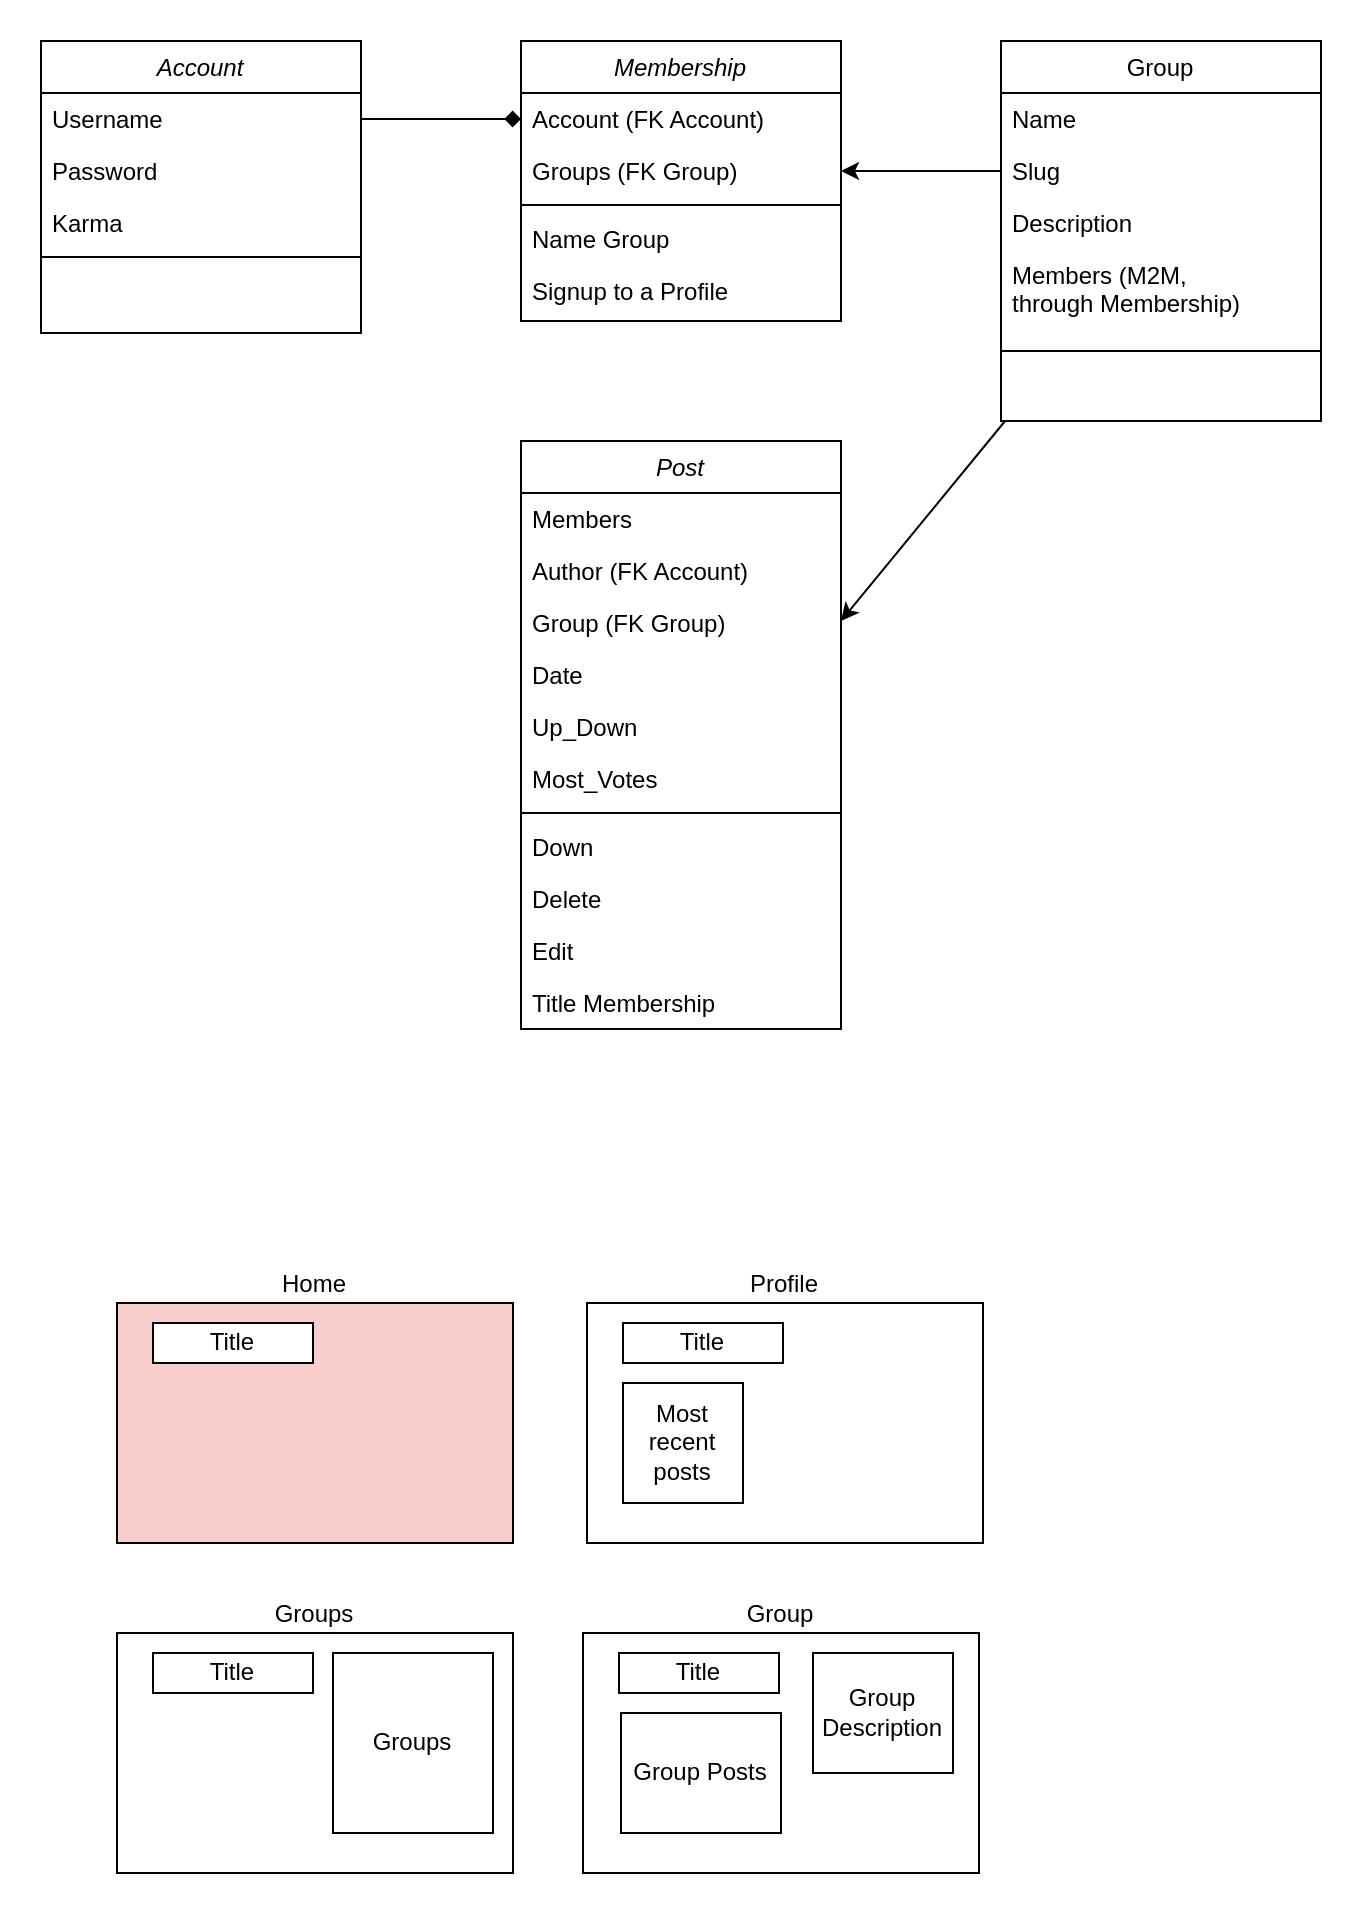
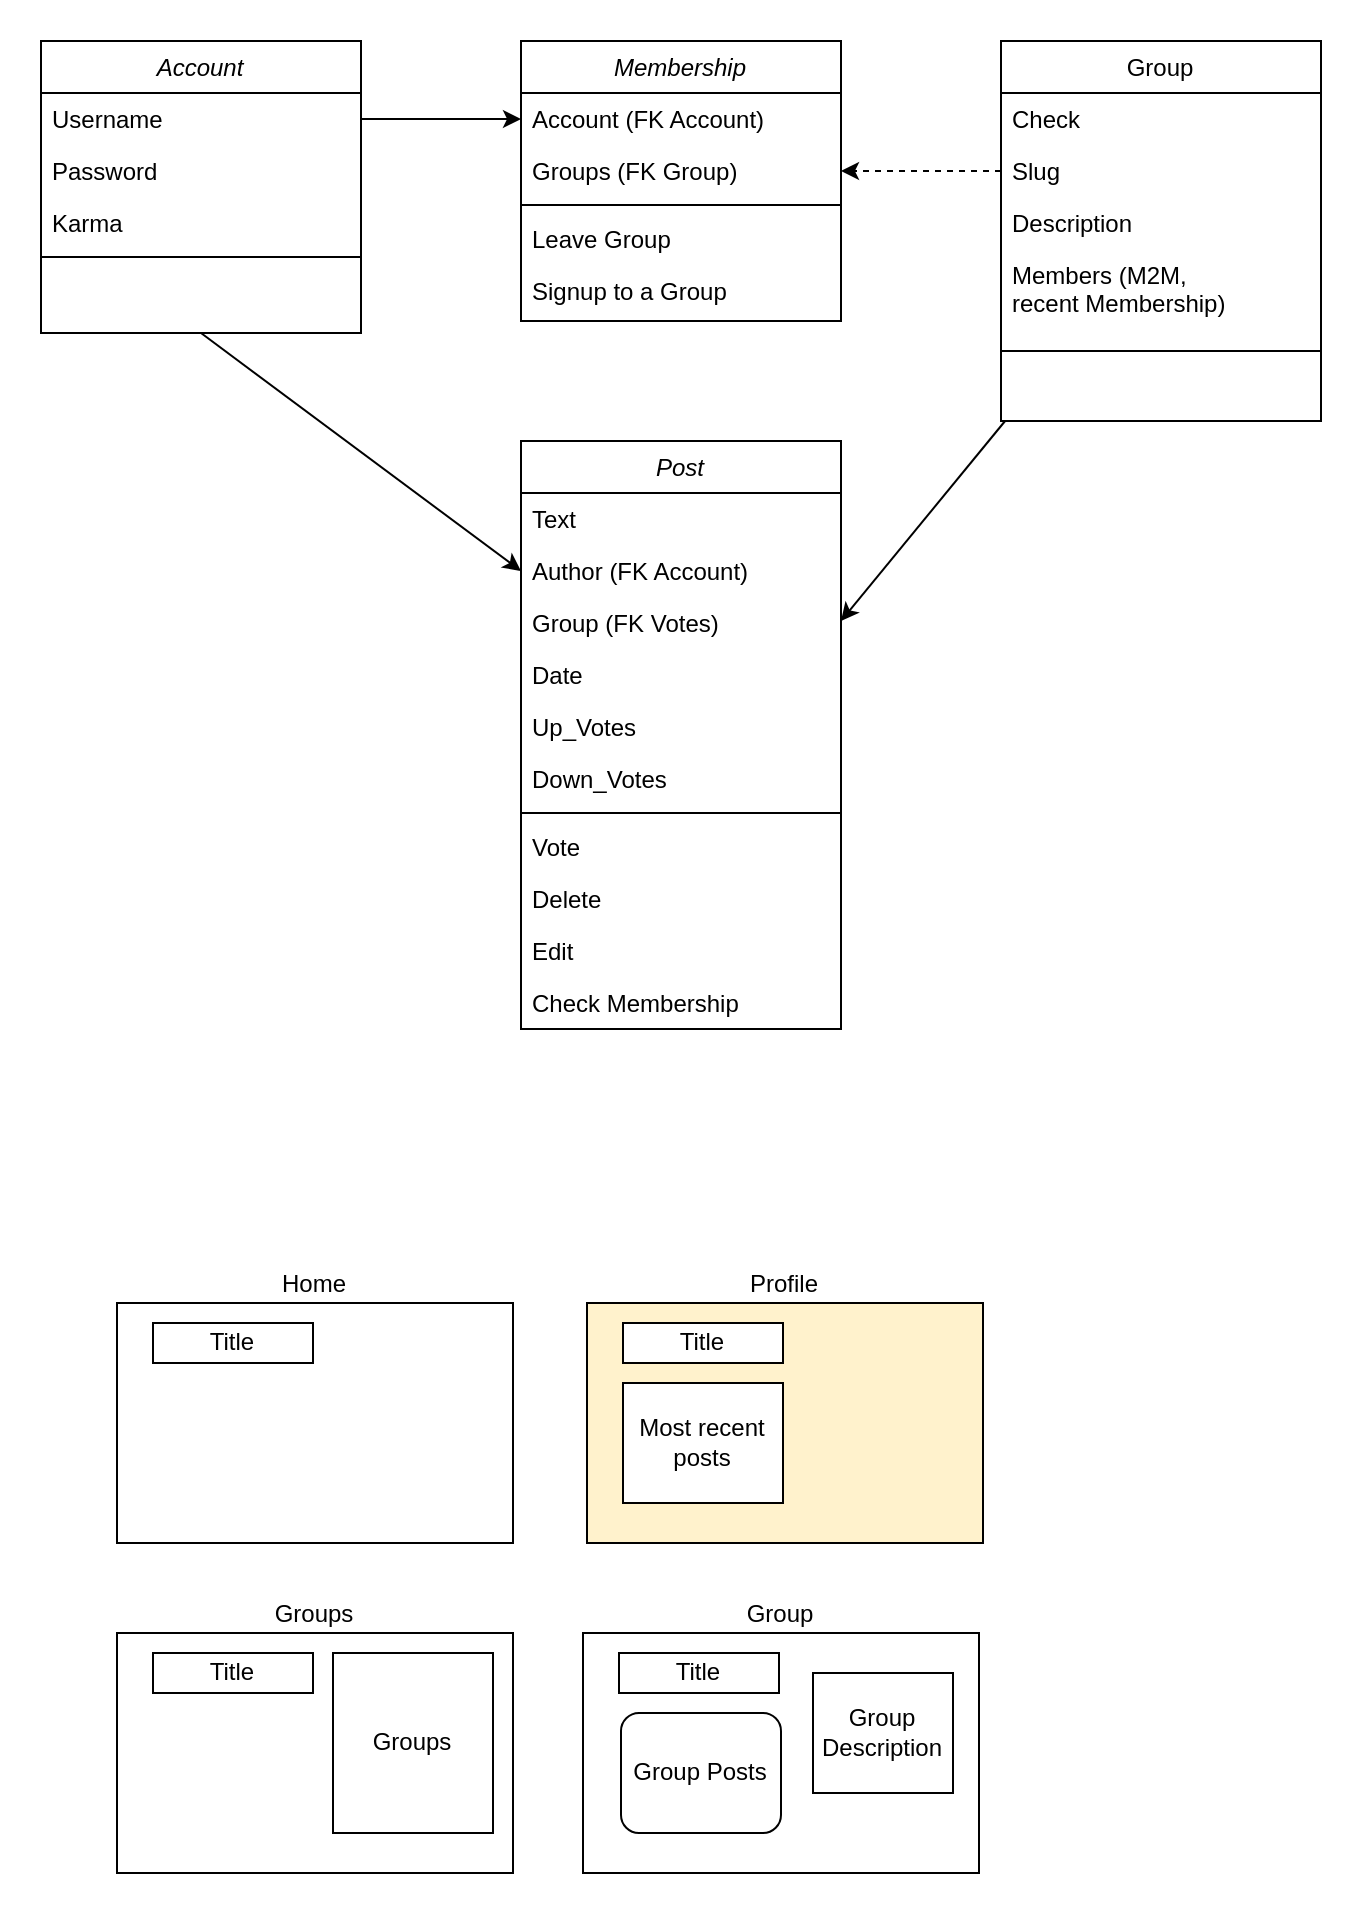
edge "Username" -> "Account (FK Account)": arrowhead diamond -> classic
node "Name": label "Name" -> "Check"
edge "Slug" -> "Groups (FK Group)": style solid -> dashed
node "Name Group": label "Name Group" -> "Leave Group"
node "Members (M2M, through Membership)": label "Members (M2M, through Membership)" -> "Members (M2M, recent Membership)"
node "Signup to a Profile": label "Signup to a Profile" -> "Signup to a Group"
edge "Account" -> "Author (FK Account)": added
node "Members": label "Members" -> "Text"
node "Group (FK Group)": label "Group (FK Group)" -> "Group (FK Votes)"
node "Up_Down": label "Up_Down" -> "Up_Votes"
node "Most_Votes": label "Most_Votes" -> "Down_Votes"
node "Down": label "Down" -> "Vote"
node "Title Membership": label "Title Membership" -> "Check Membership"
node "Home": fillcolor #f8cecc -> #ffffff
node "Profile": fillcolor #ffffff -> #fff2cc
node "Most recent posts": size 120x120 -> 160x120
node "Group Description": moved (883, 1713) -> (883, 1733)
node "Group Posts": shape rectangle -> rounded rectangle
